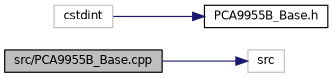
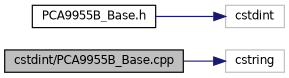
edge "cstdint" -> "PCA9955B_Base.h": reversed
node "src/PCA9955B_Base.cpp": label "src/PCA9955B_Base.cpp" -> "cstdint/PCA9955B_Base.cpp"
node "src": label "src" -> "cstring"
